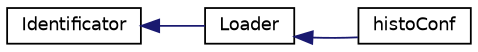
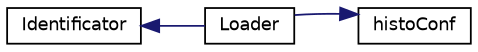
edge "histoConf" -> "Loader": reversed
